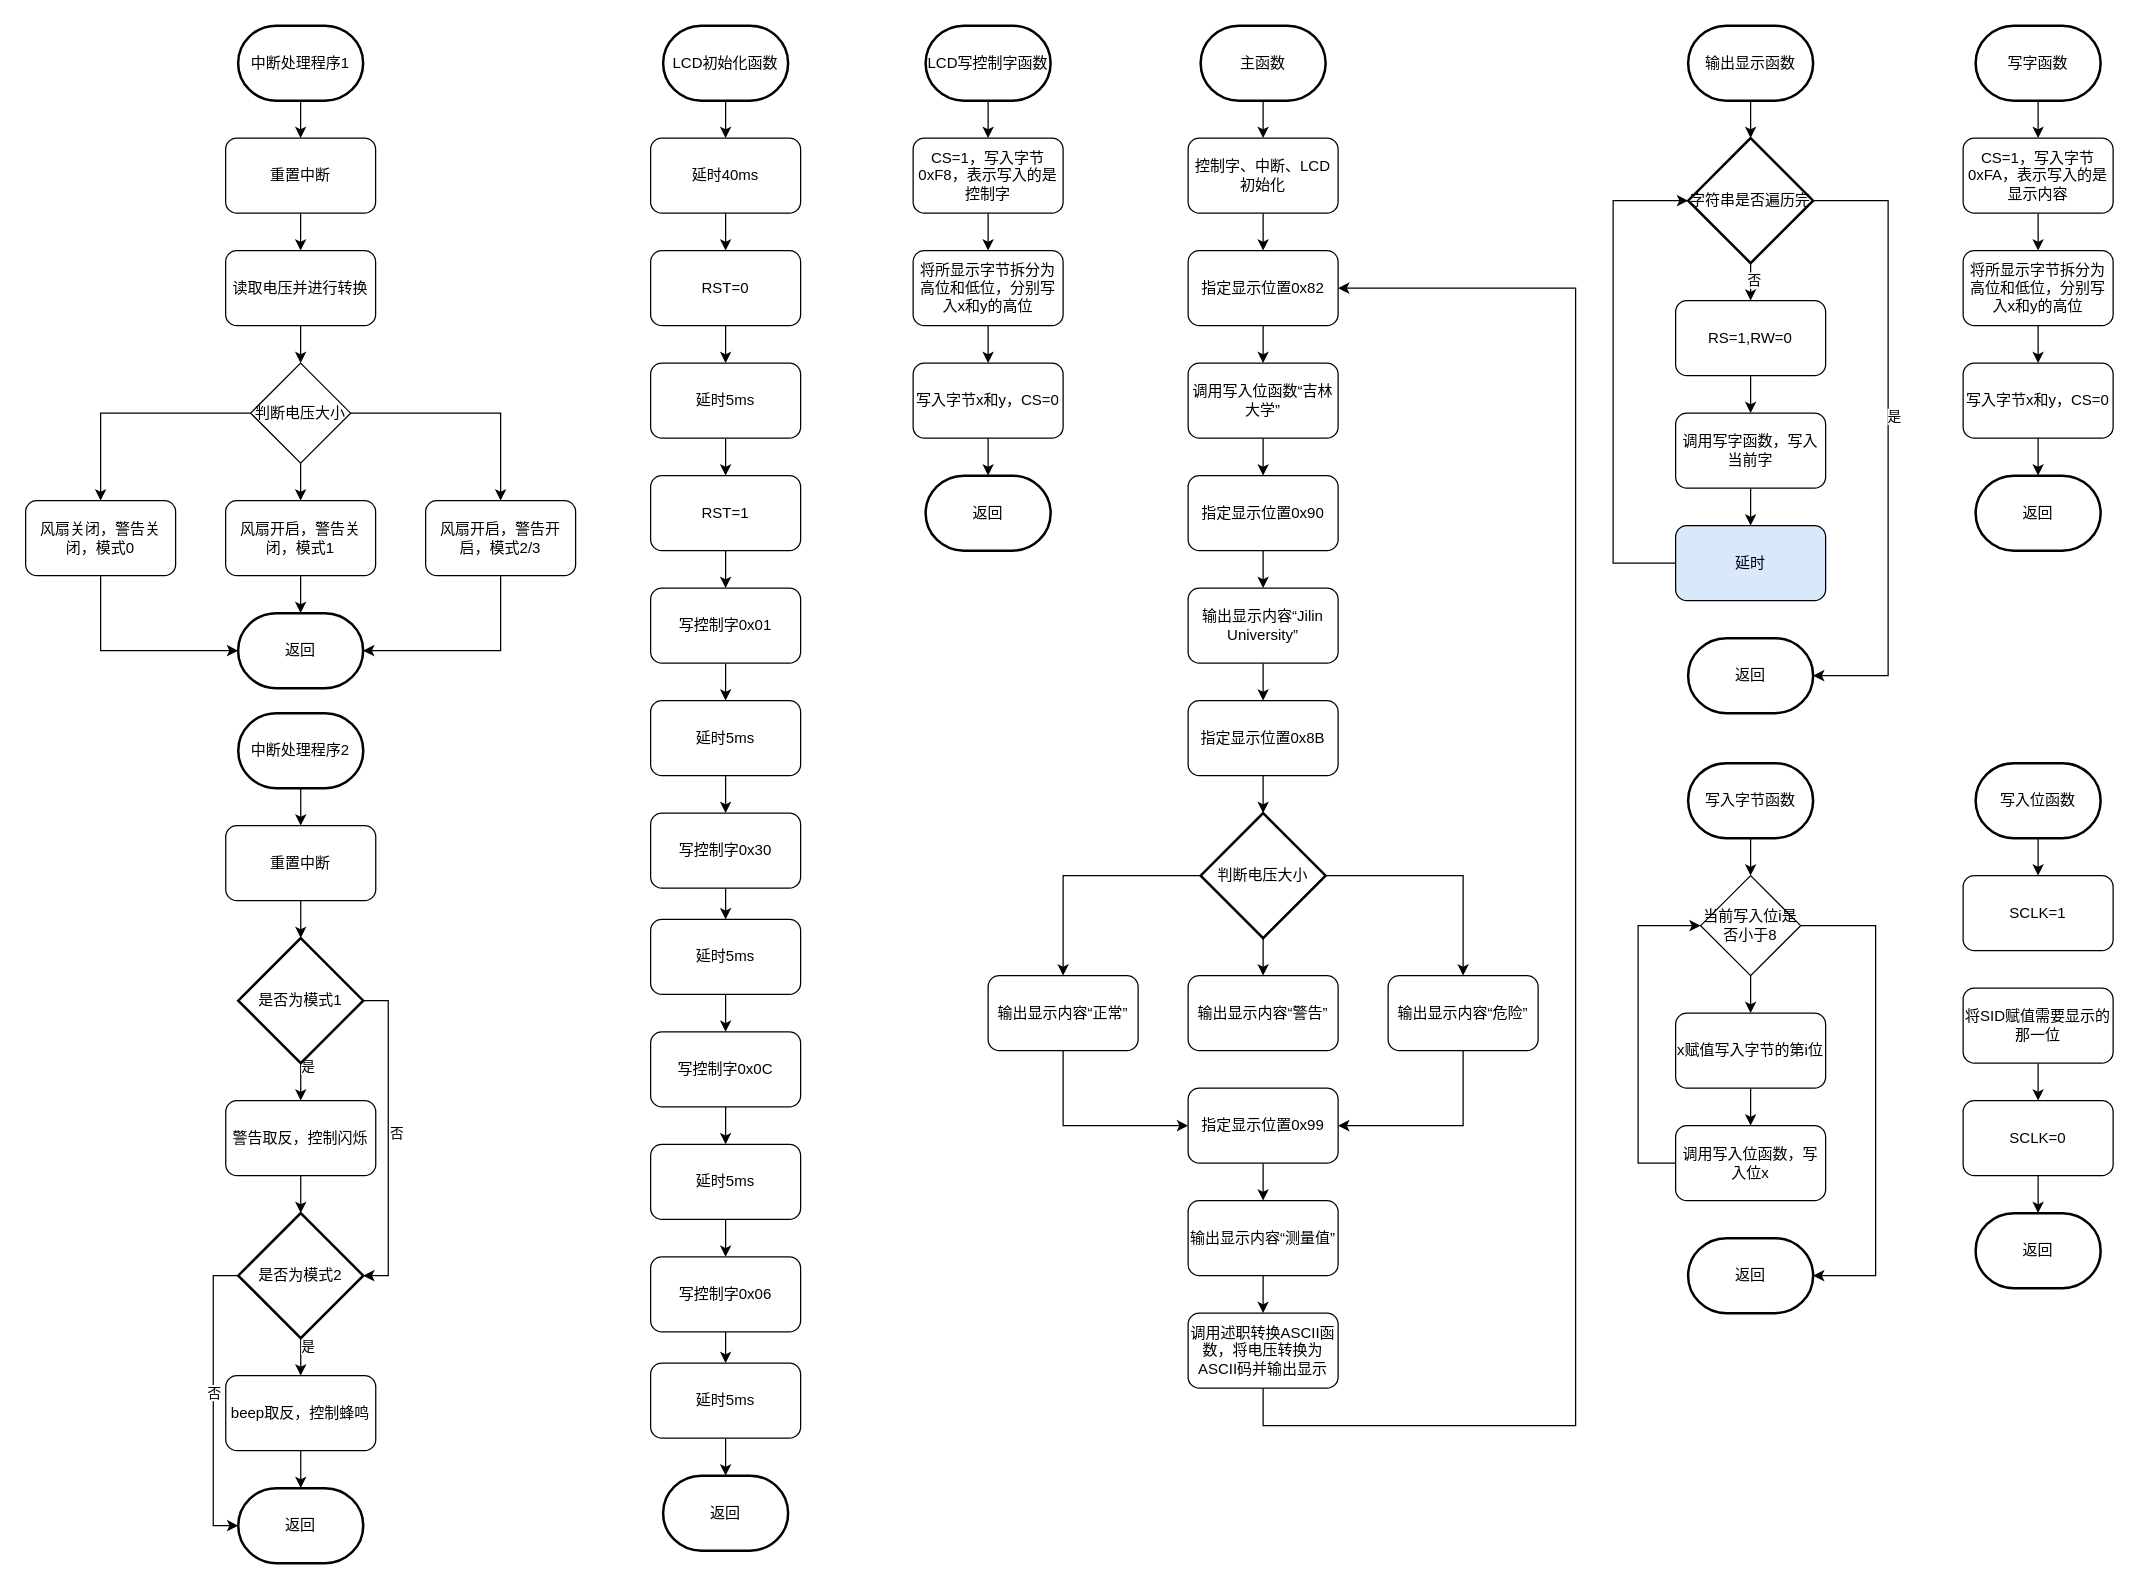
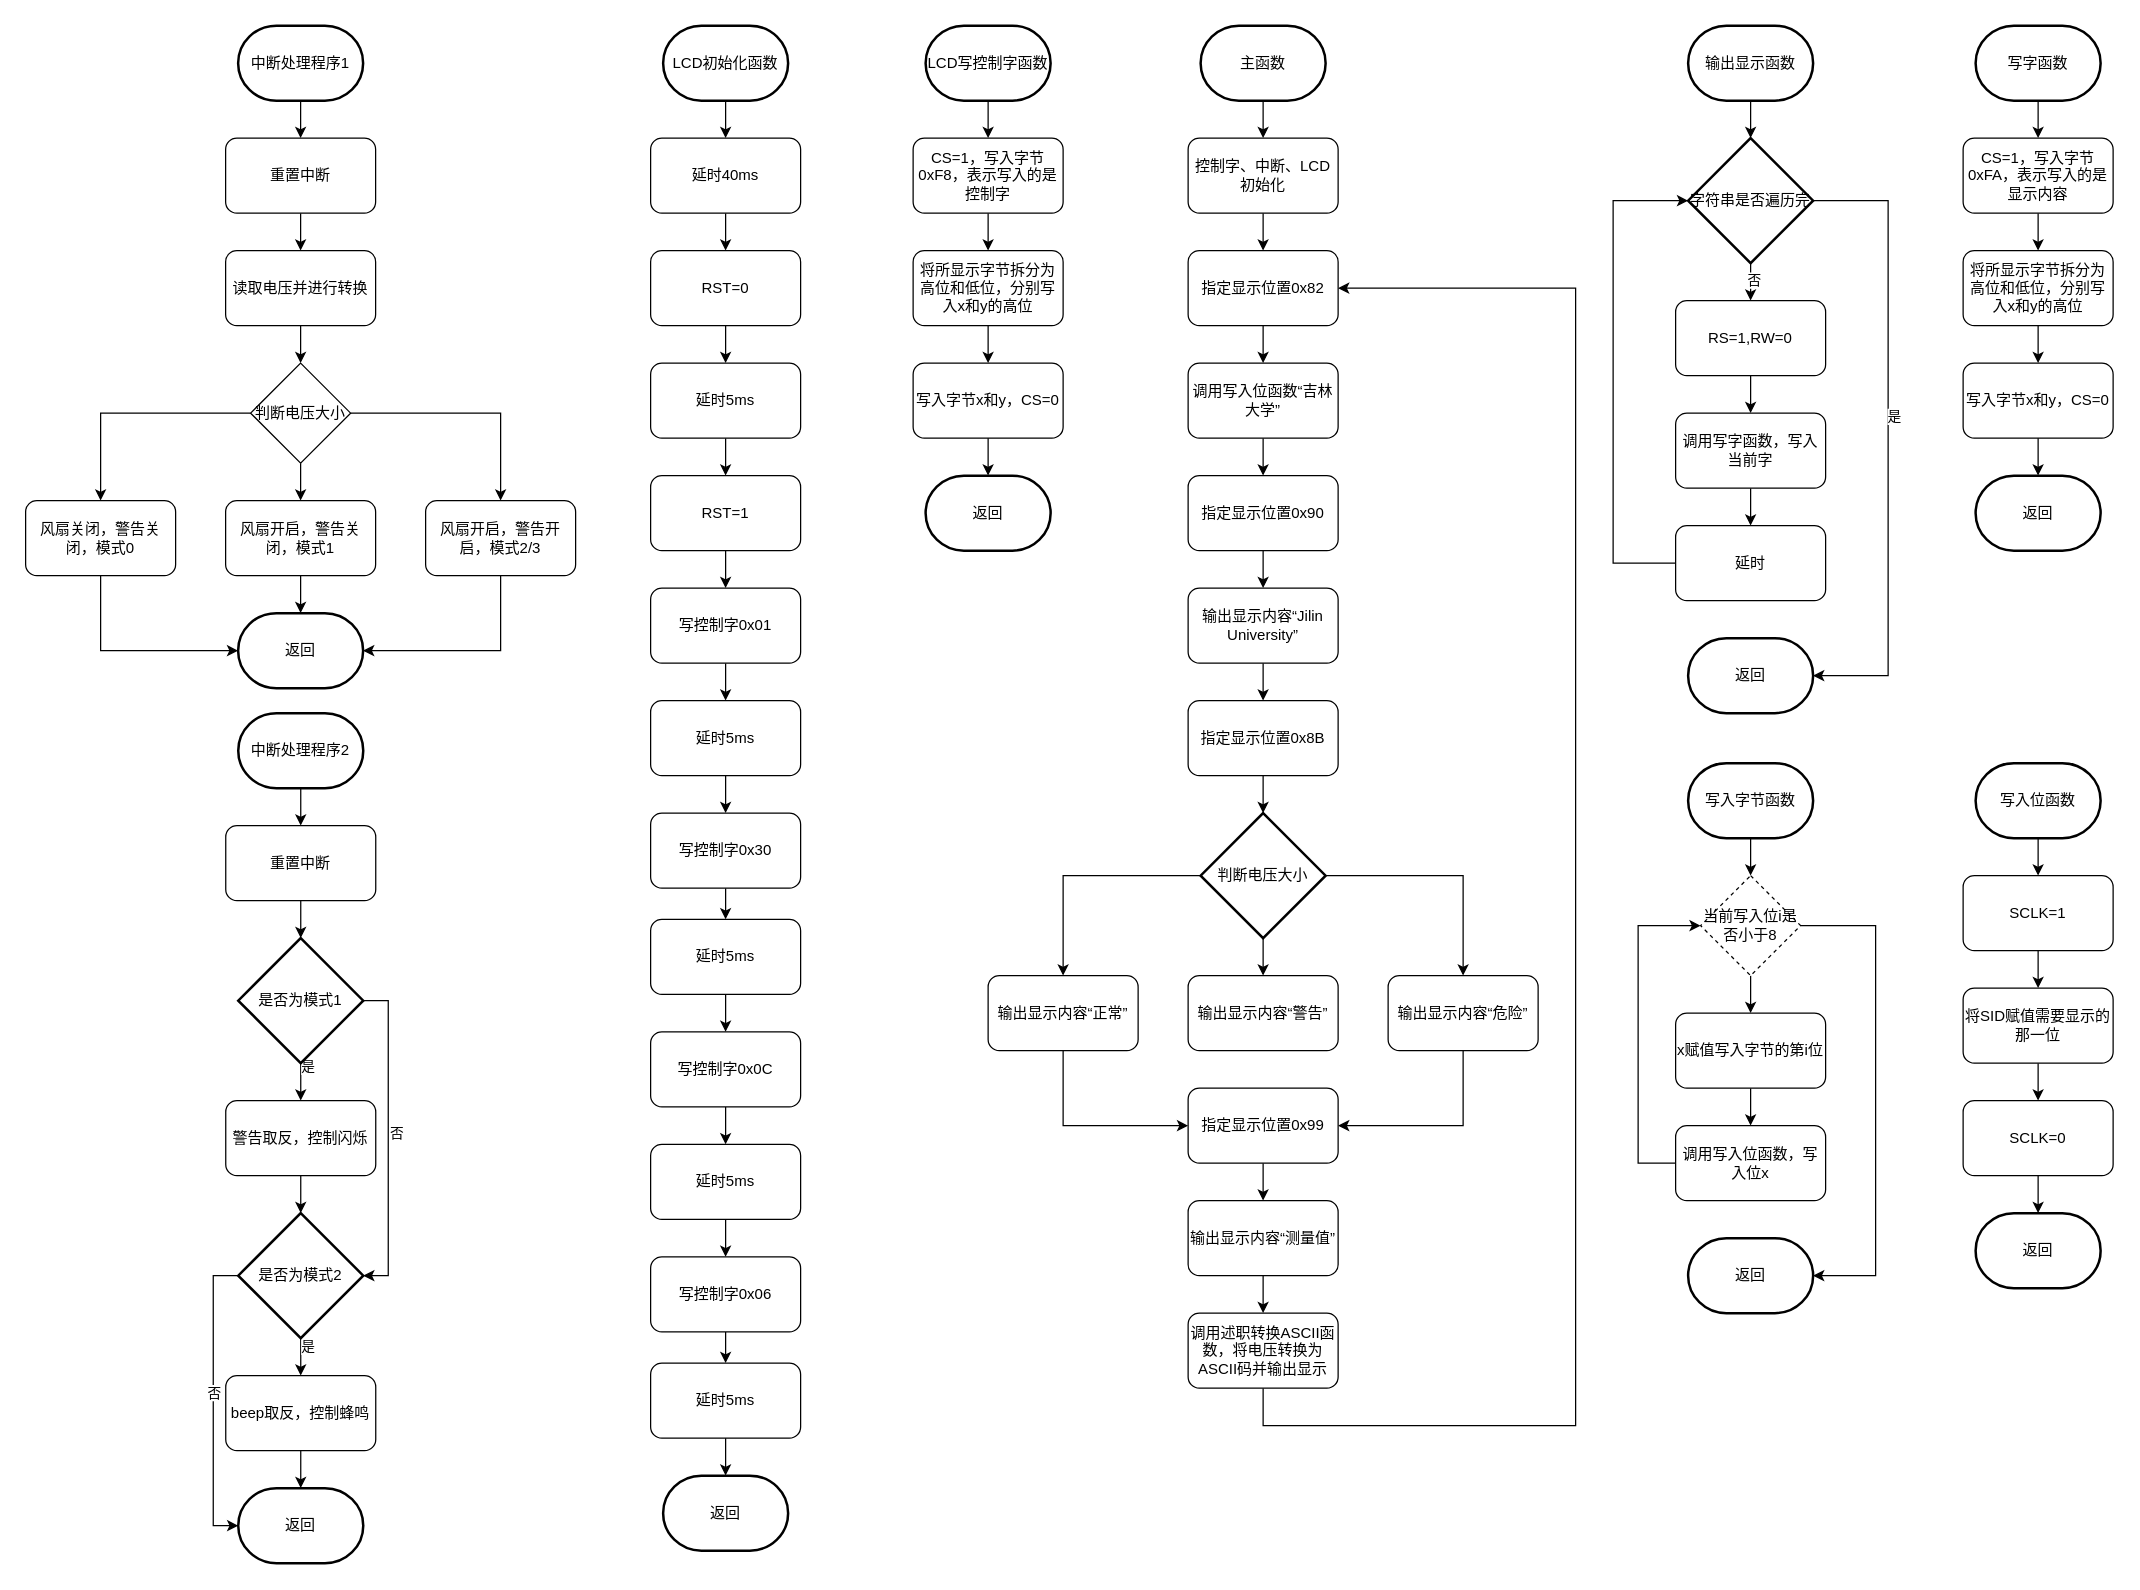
node "延时": fillcolor #dae8fc -> #ffffff
node "当前写入位i是否小于8": style solid -> dashed
edge "SCLK=1" -> "将SID赋值需要显示的那一位": added
